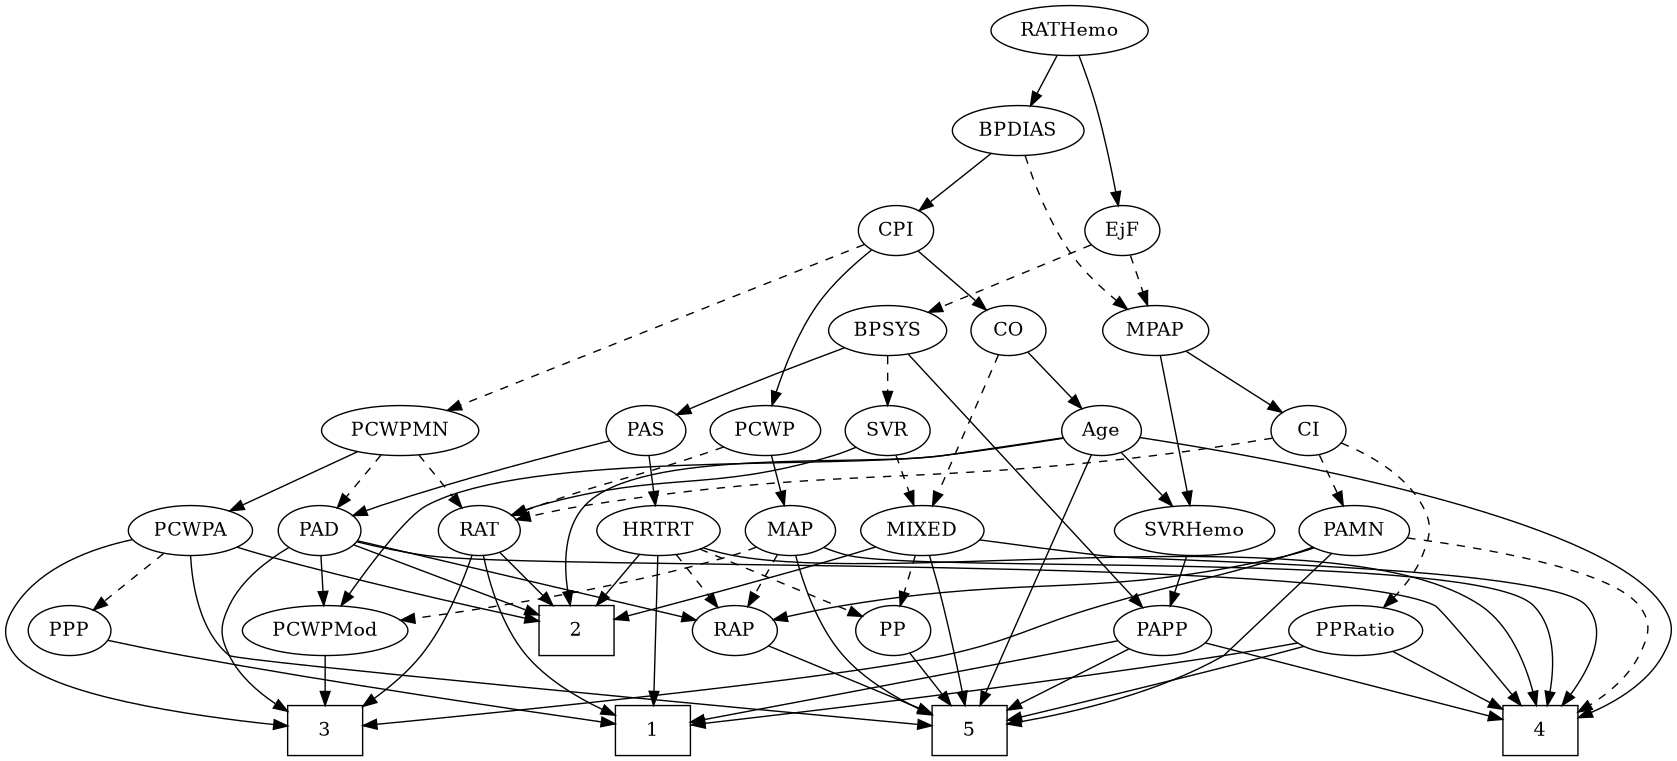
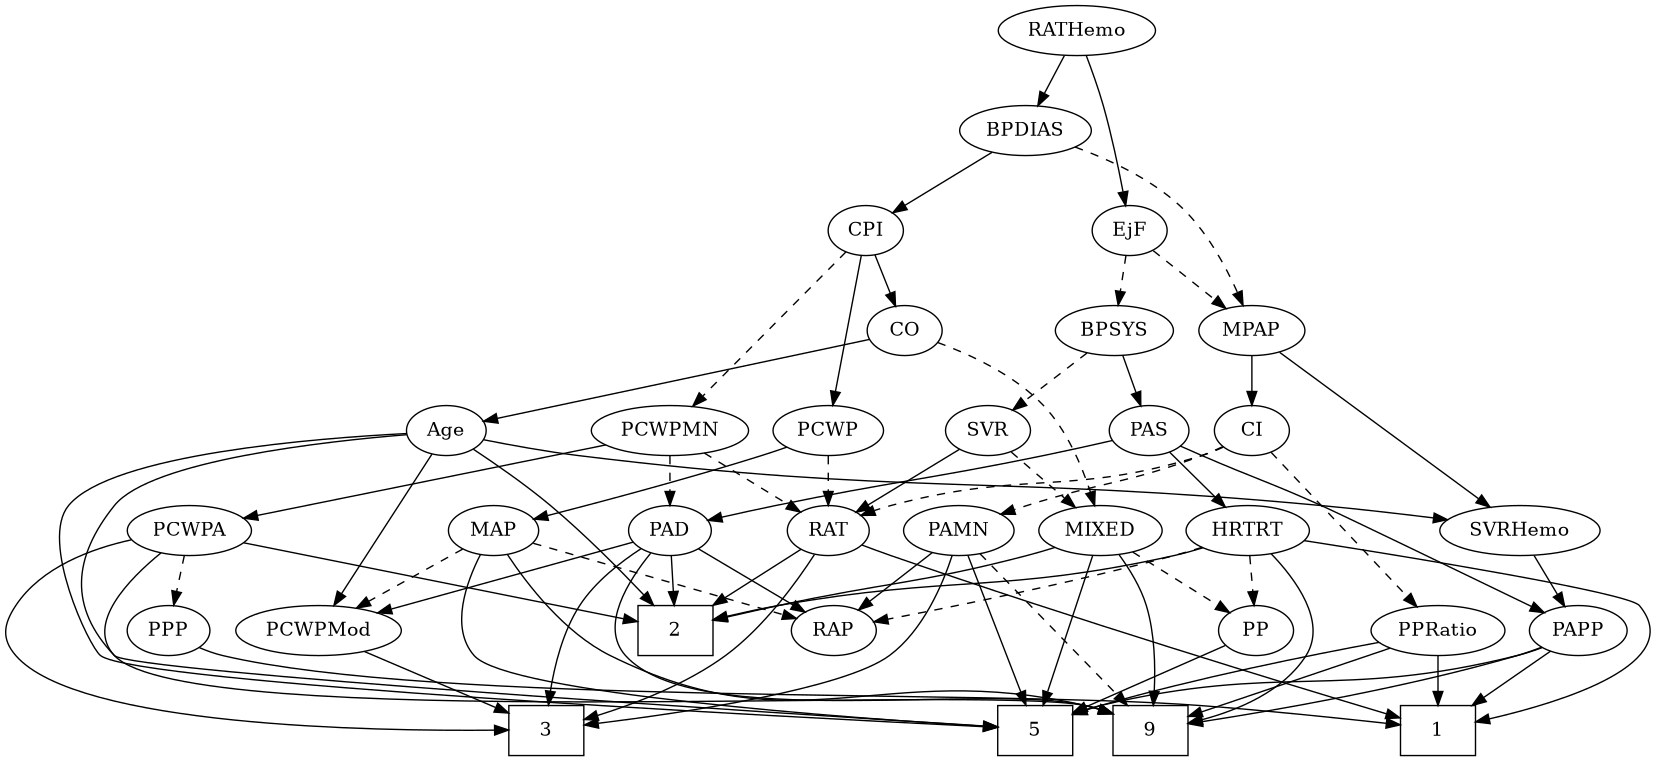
edge "BPSYS" -> "PAPP": now "PAS" -> "PAPP"
edge "RAP" -> "5": removed
node "4": label "4" -> "9"
